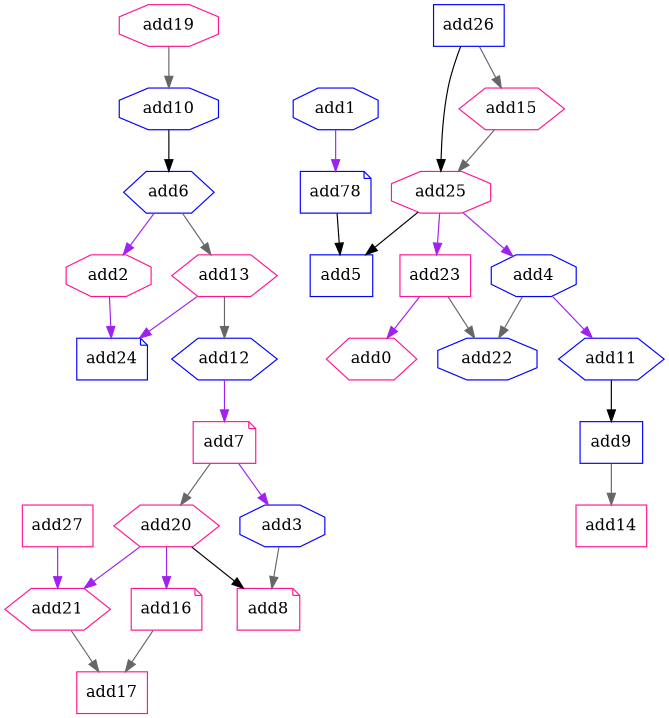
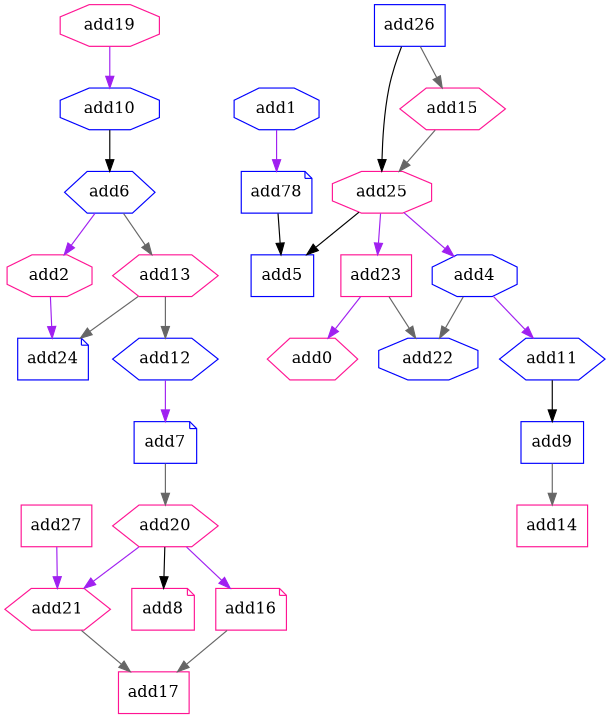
edge "add19" -> "add10": color gray40 -> purple
edge "add13" -> "add24": color purple -> gray40
node "add7": color deeppink -> blue
node "add3": removed
